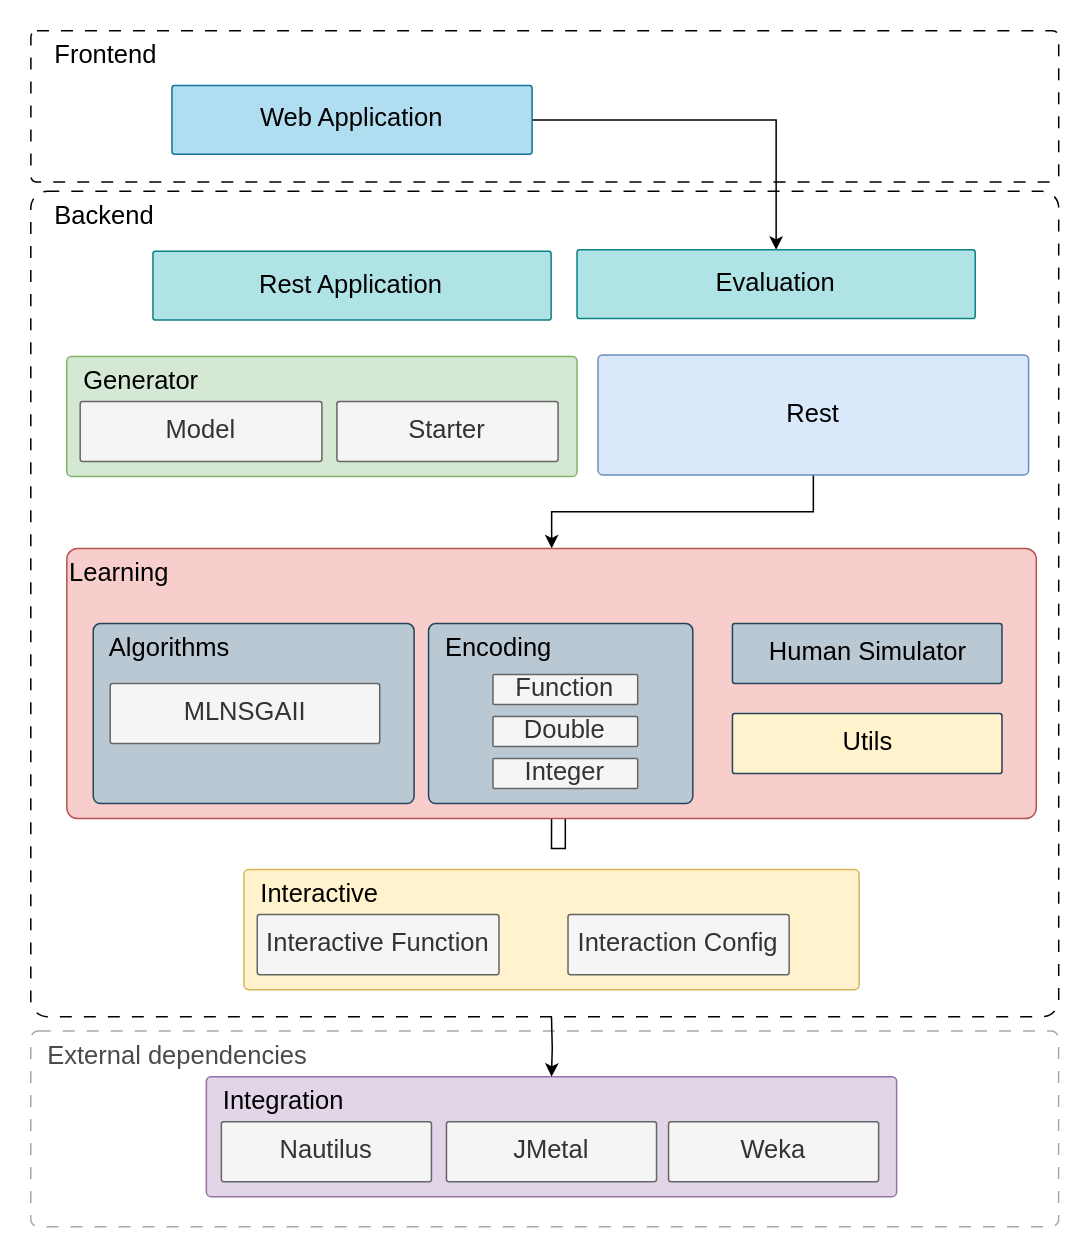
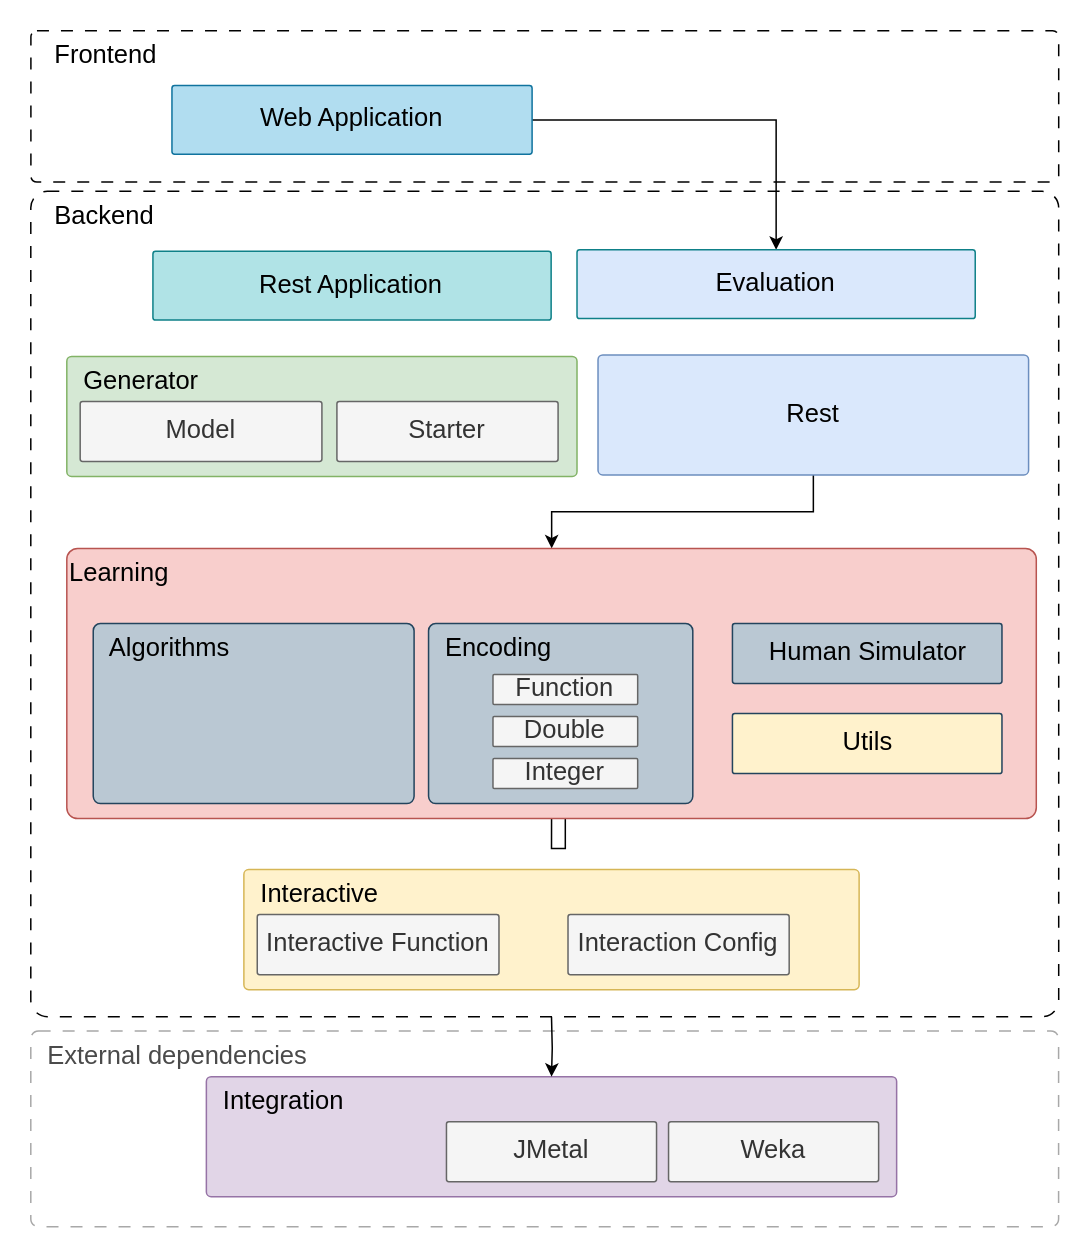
node "Evaluation": fillcolor #b0e3e6 -> #dae8fc
node "MLNSGAII": removed
node "Nautilus": removed
